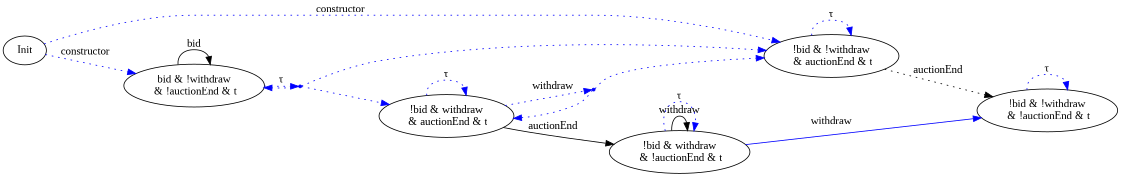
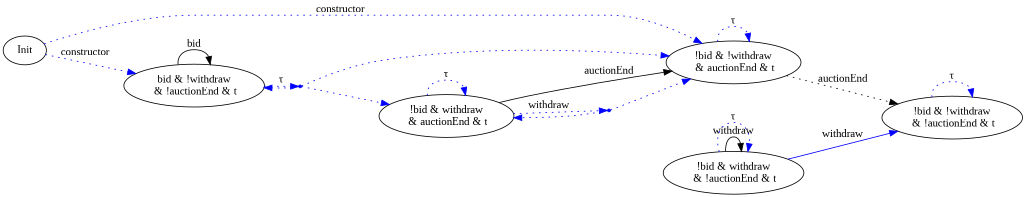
edge "!bid & withdraw & auctionEnd & t" -> "!bid & withdraw & !auctionEnd & t": now "!bid & withdraw & auctionEnd & t" -> "!bid & !withdraw & auctionEnd & t"
